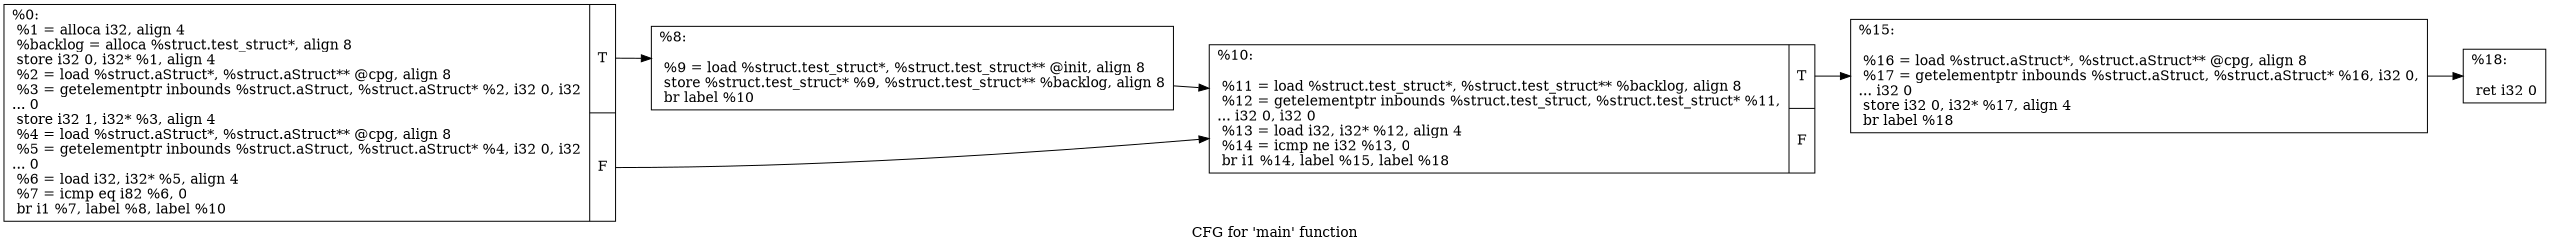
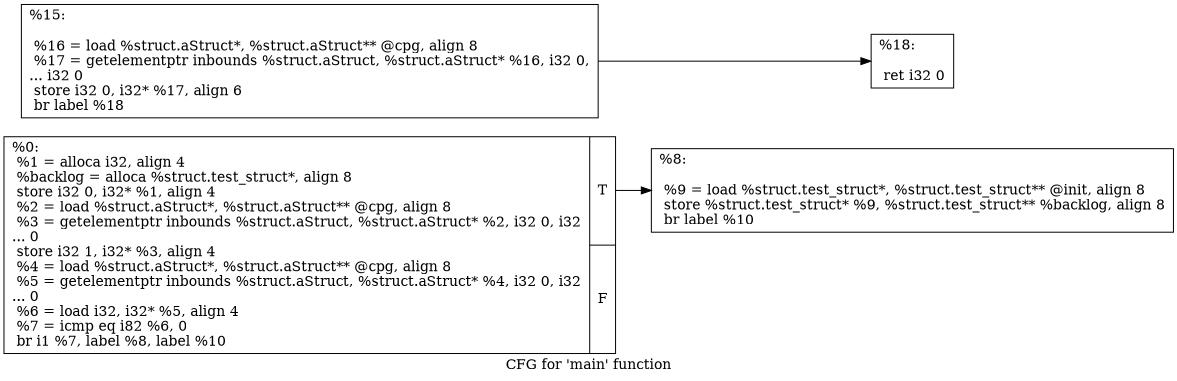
node "%15:": text "store i32 0, i32* %17, align 4" -> "store i32 0, i32* %17, align 6"
node "%10:": removed
